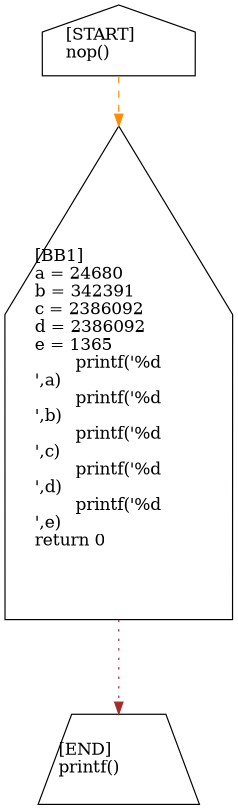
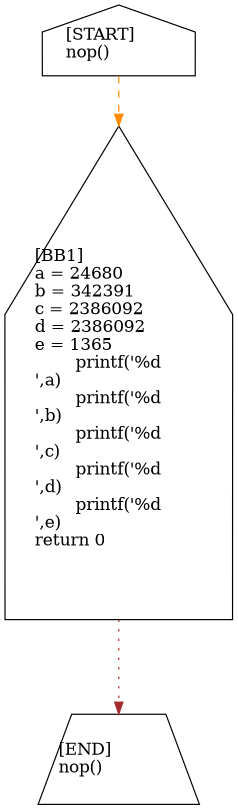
node "[END] printf()": label "[END] printf()" -> "[END] nop()"
